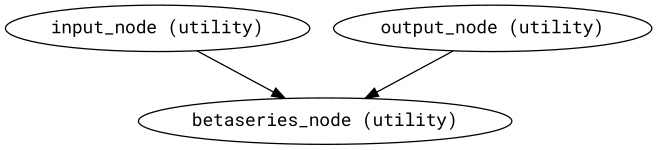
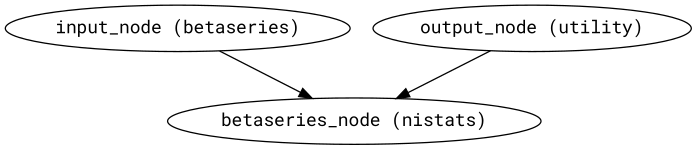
node "input_node (utility)": label "input_node (utility)" -> "input_node (betaseries)"
node "betaseries_node (utility)": label "betaseries_node (utility)" -> "betaseries_node (nistats)"
